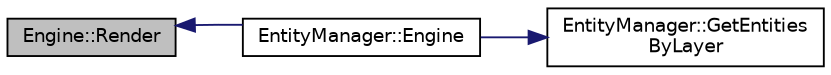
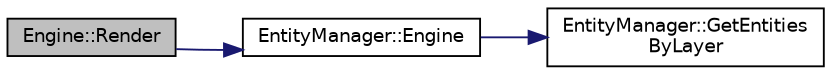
edge "EntityManager::Engine" -> "Engine::Render": reversed
